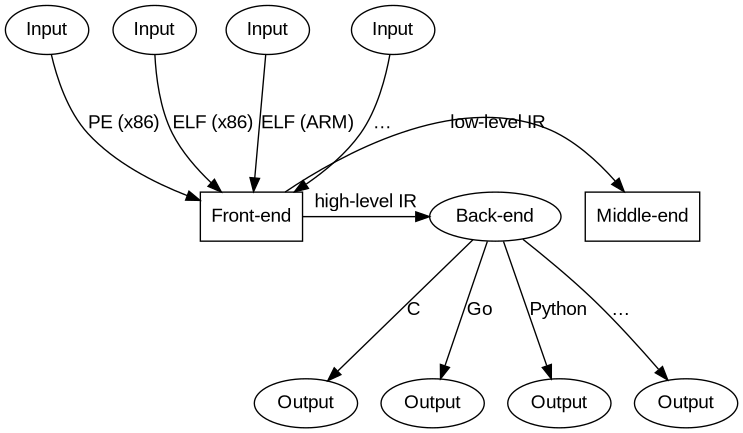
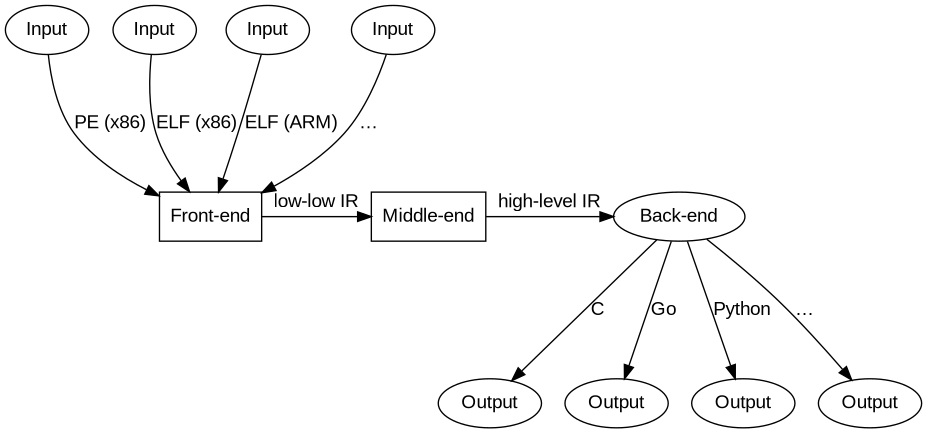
edge "Front-end" -> "Middle-end": label "low-level IR" -> "low-low IR"
edge "Front-end" -> "Back-end": now "Middle-end" -> "Back-end"
